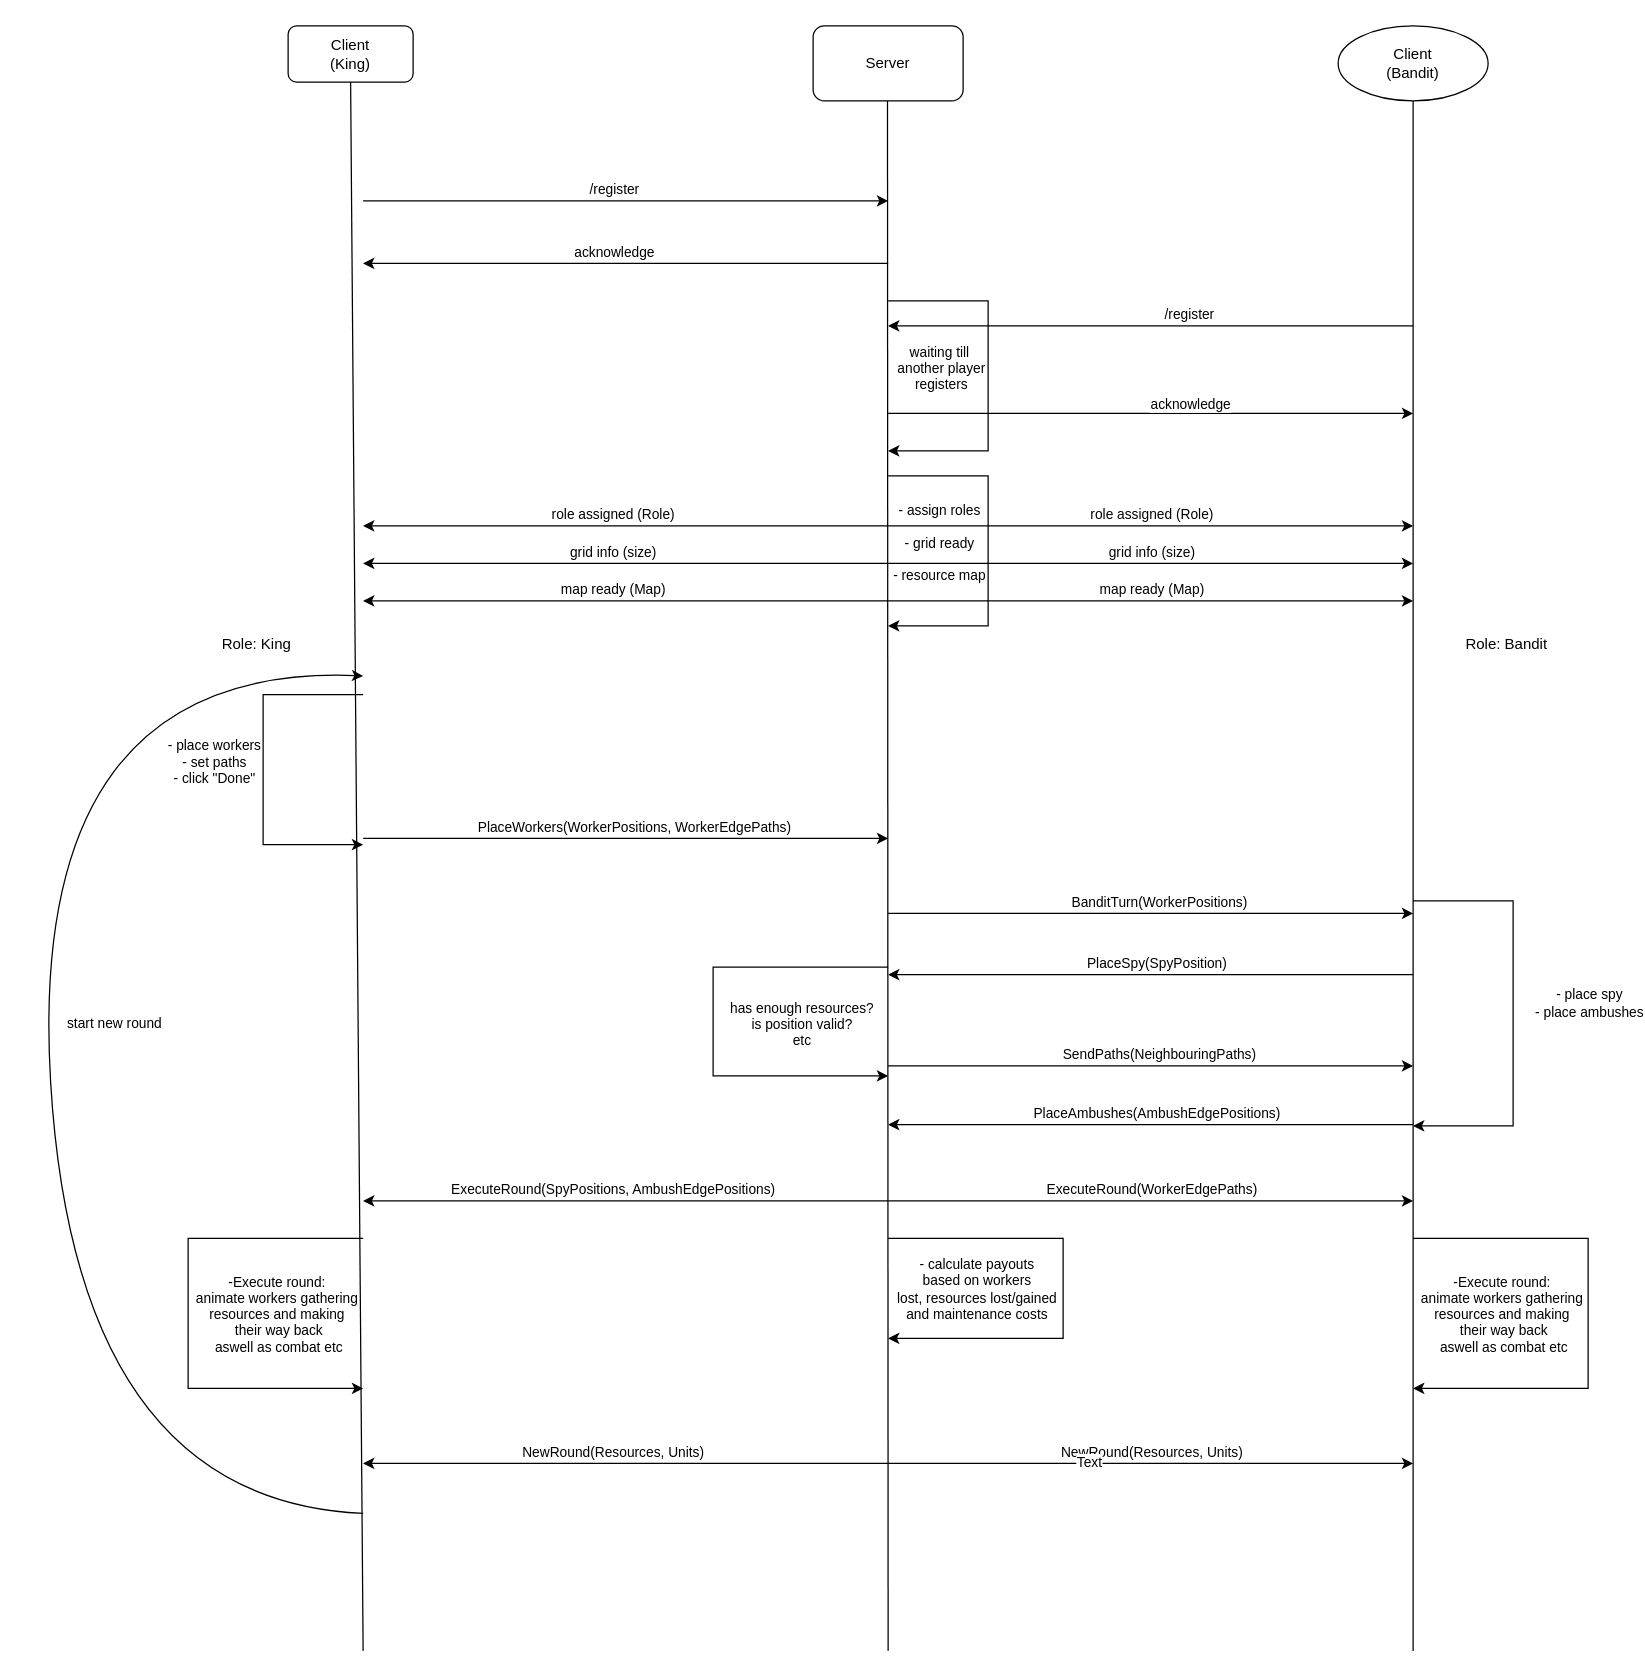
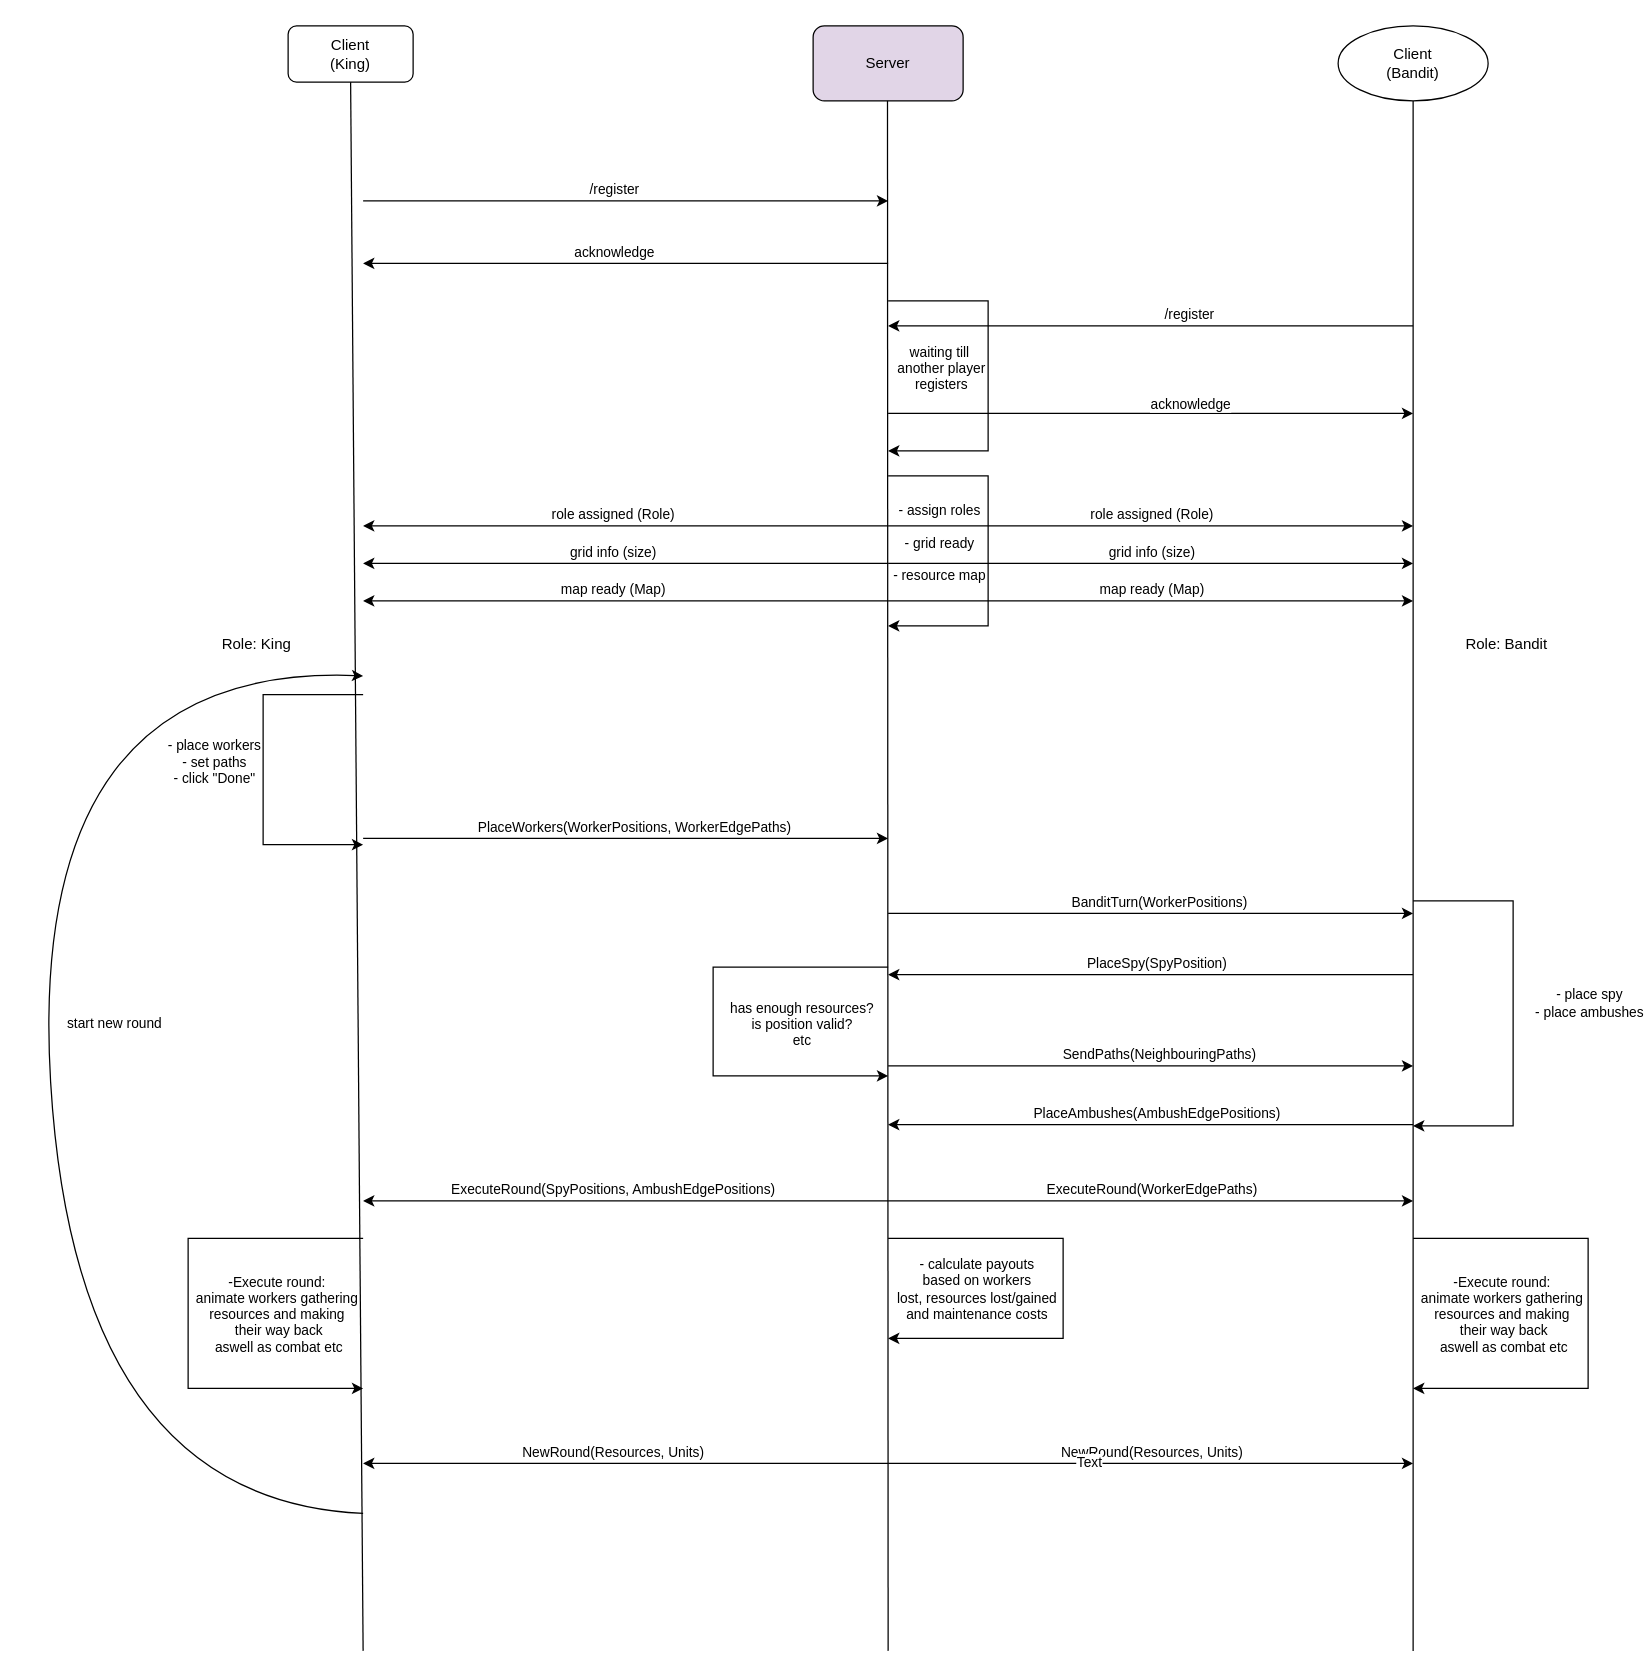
node "Server": fillcolor #ffffff -> #e1d5e7
